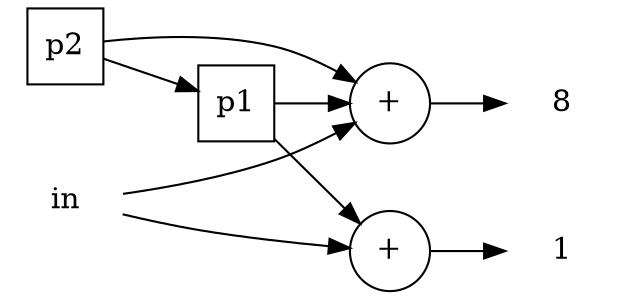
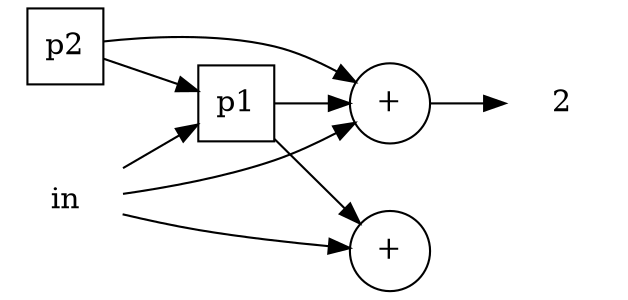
node "8": label "8" -> "2"
edge "in" -> "p1": added
node "1": removed
